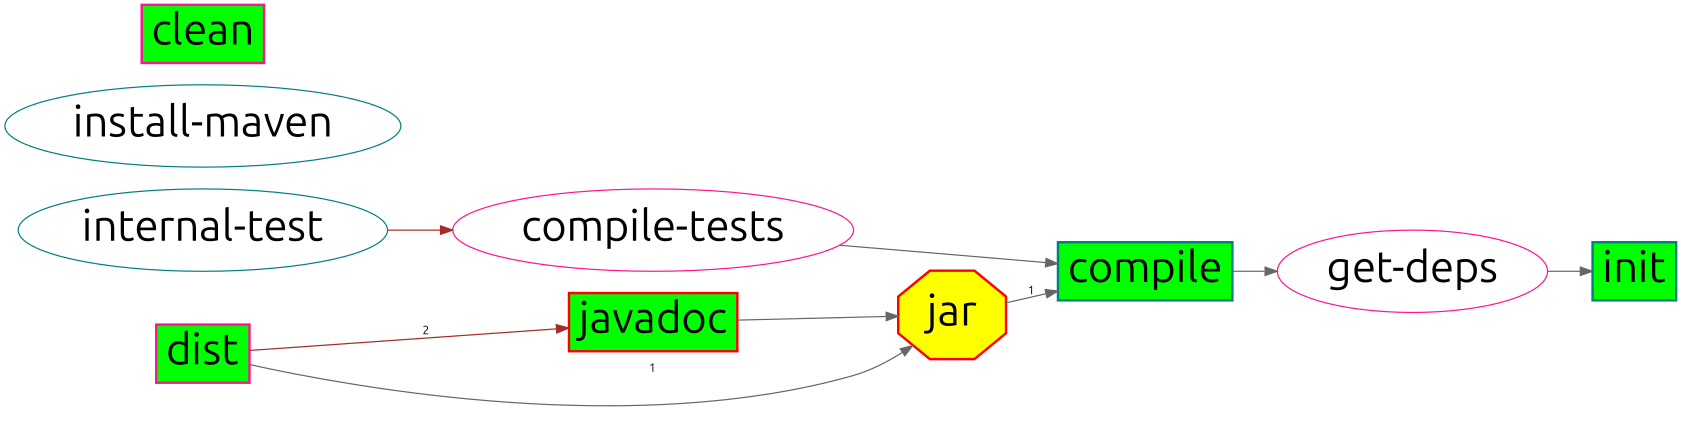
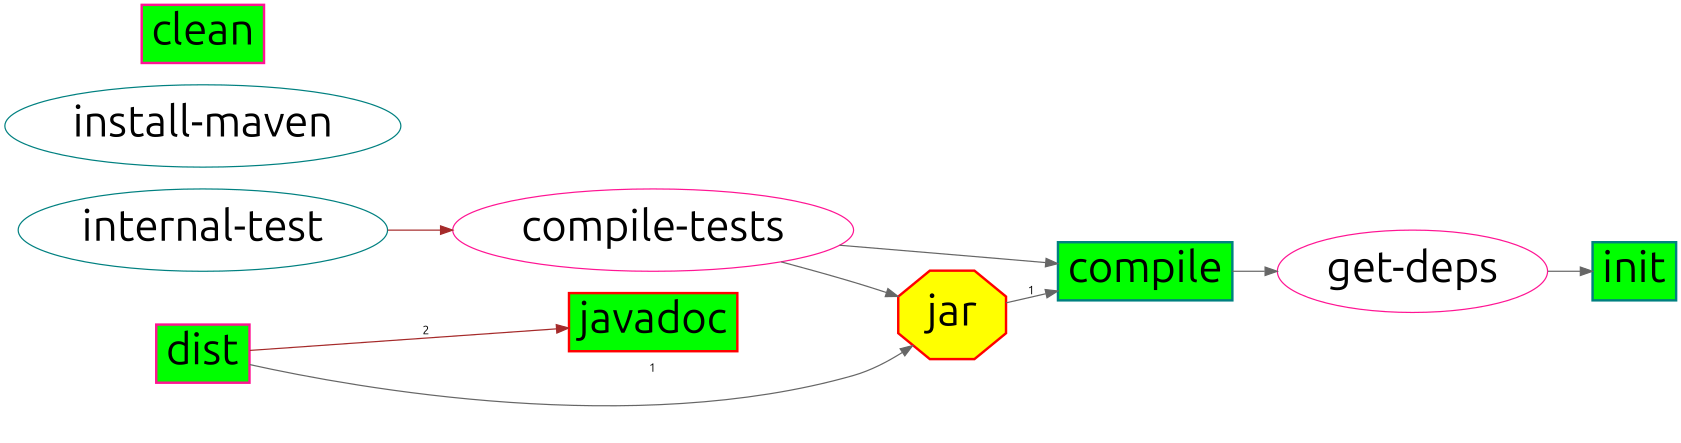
edge "javadoc" -> "jar": now "compile-tests" -> "jar"
